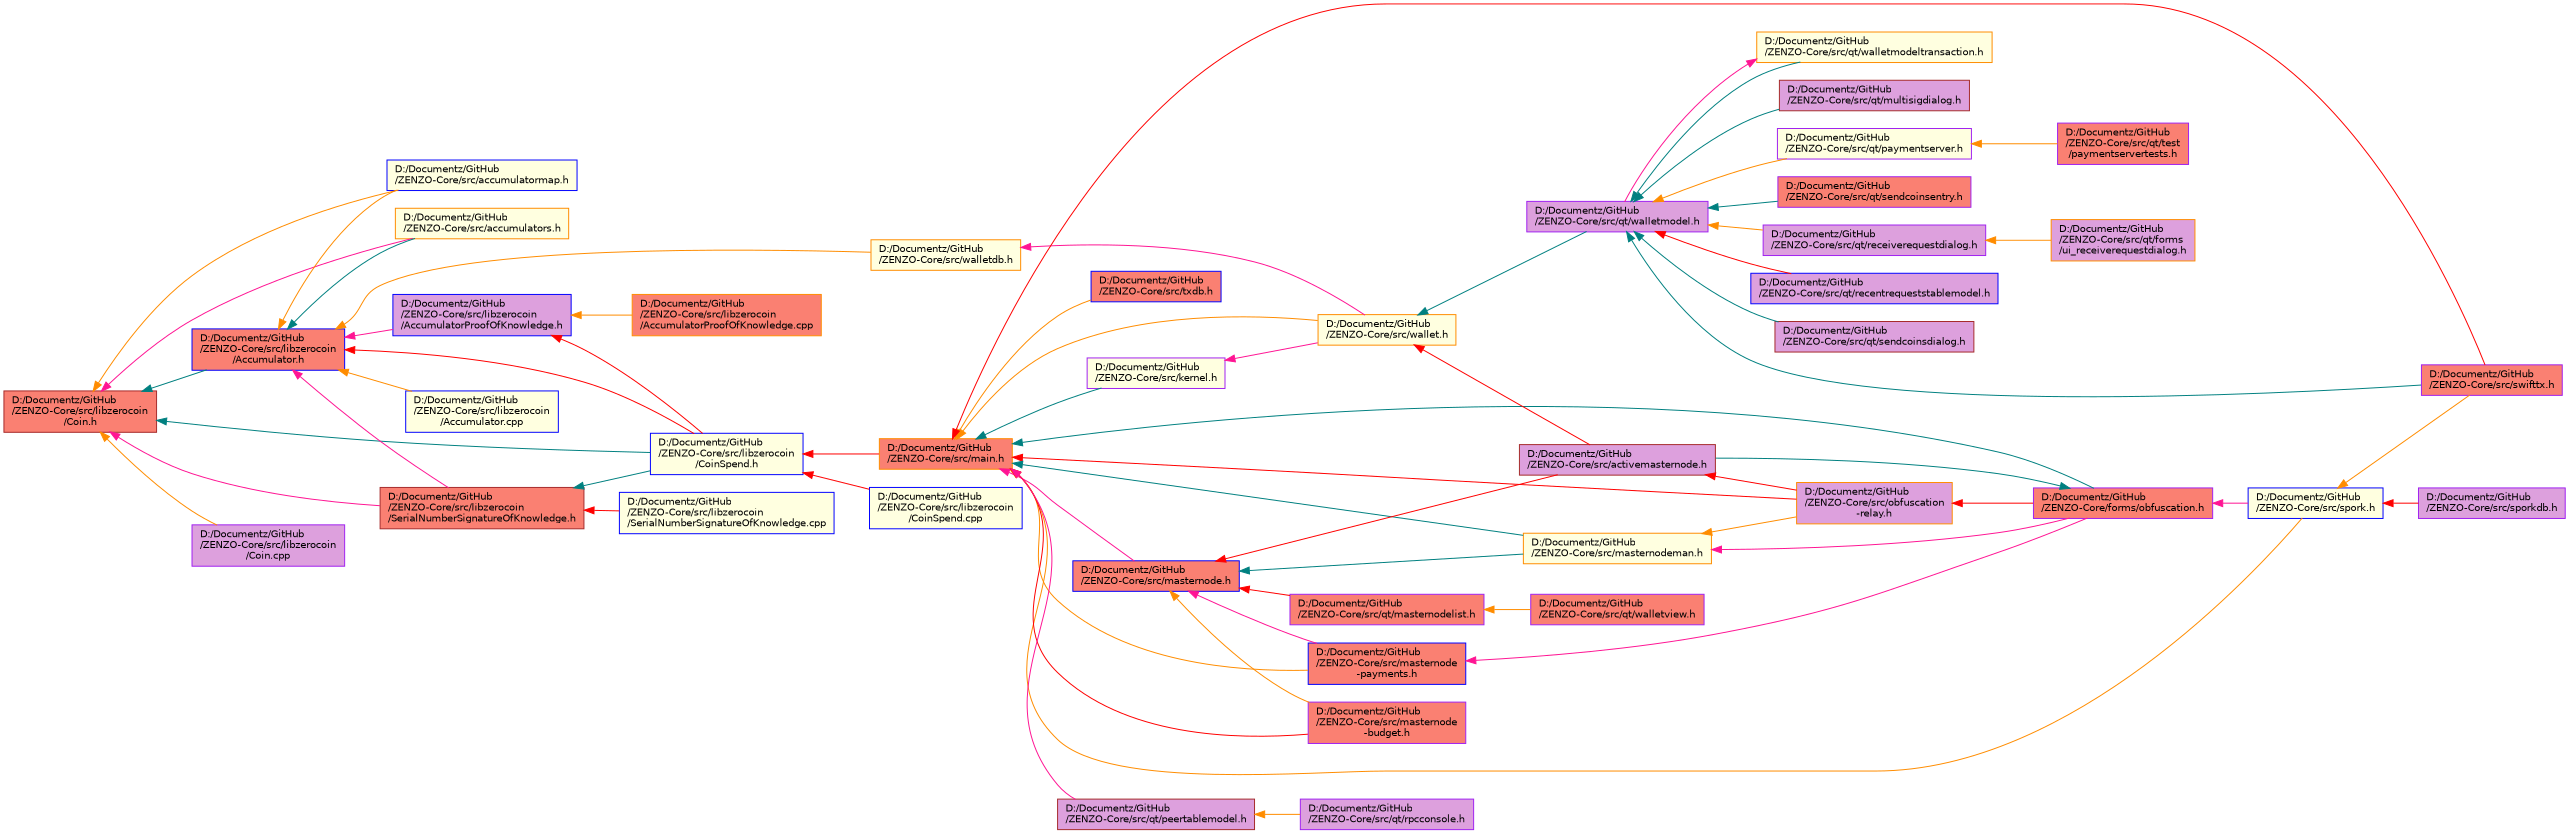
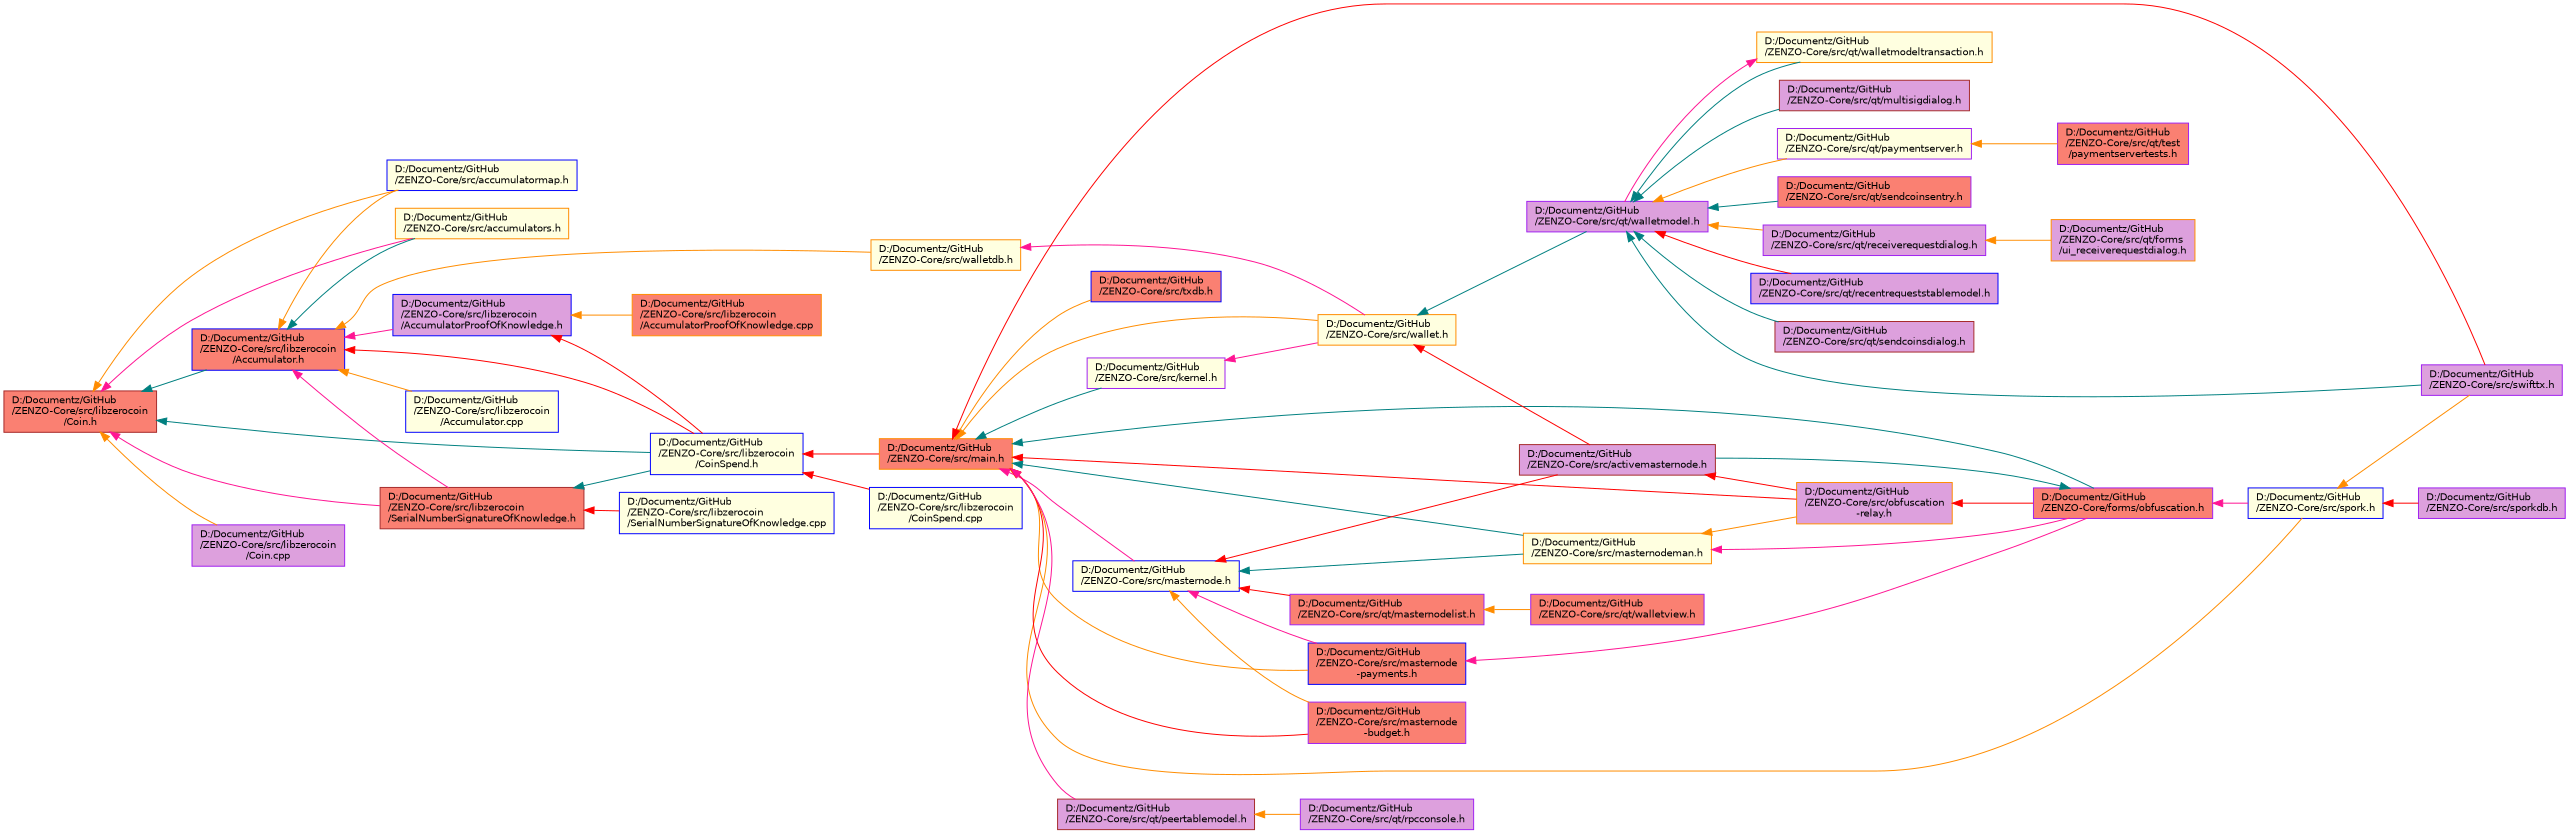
node "D:/Documentz/GitHub /ZENZO-Core/src/swifttx.h": fillcolor salmon -> plum
node "D:/Documentz/GitHub /ZENZO-Core/src/masternode.h": fillcolor salmon -> lightyellow
